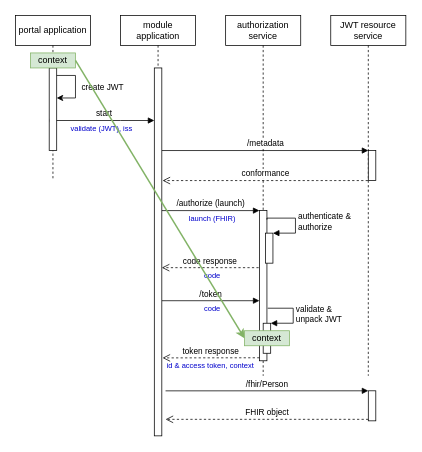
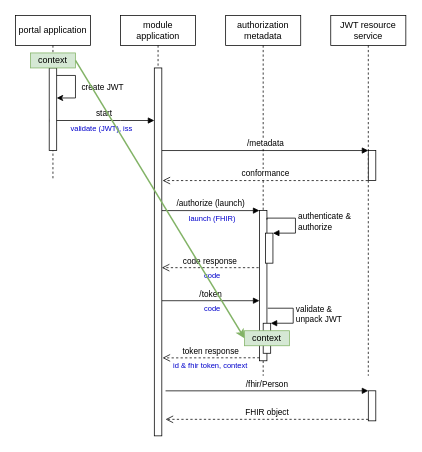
node "authorization service": label "authorization service" -> "authorization metadata"
node "id & access token, context": label "id & access token, context" -> "id & fhir token, context"
